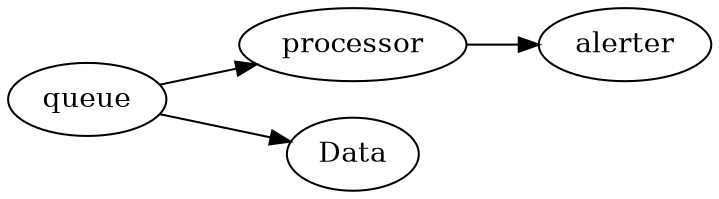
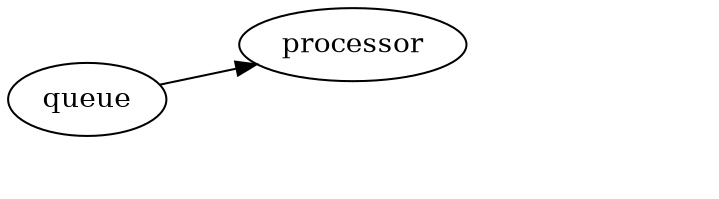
node "alerter": removed
node "Data": removed
